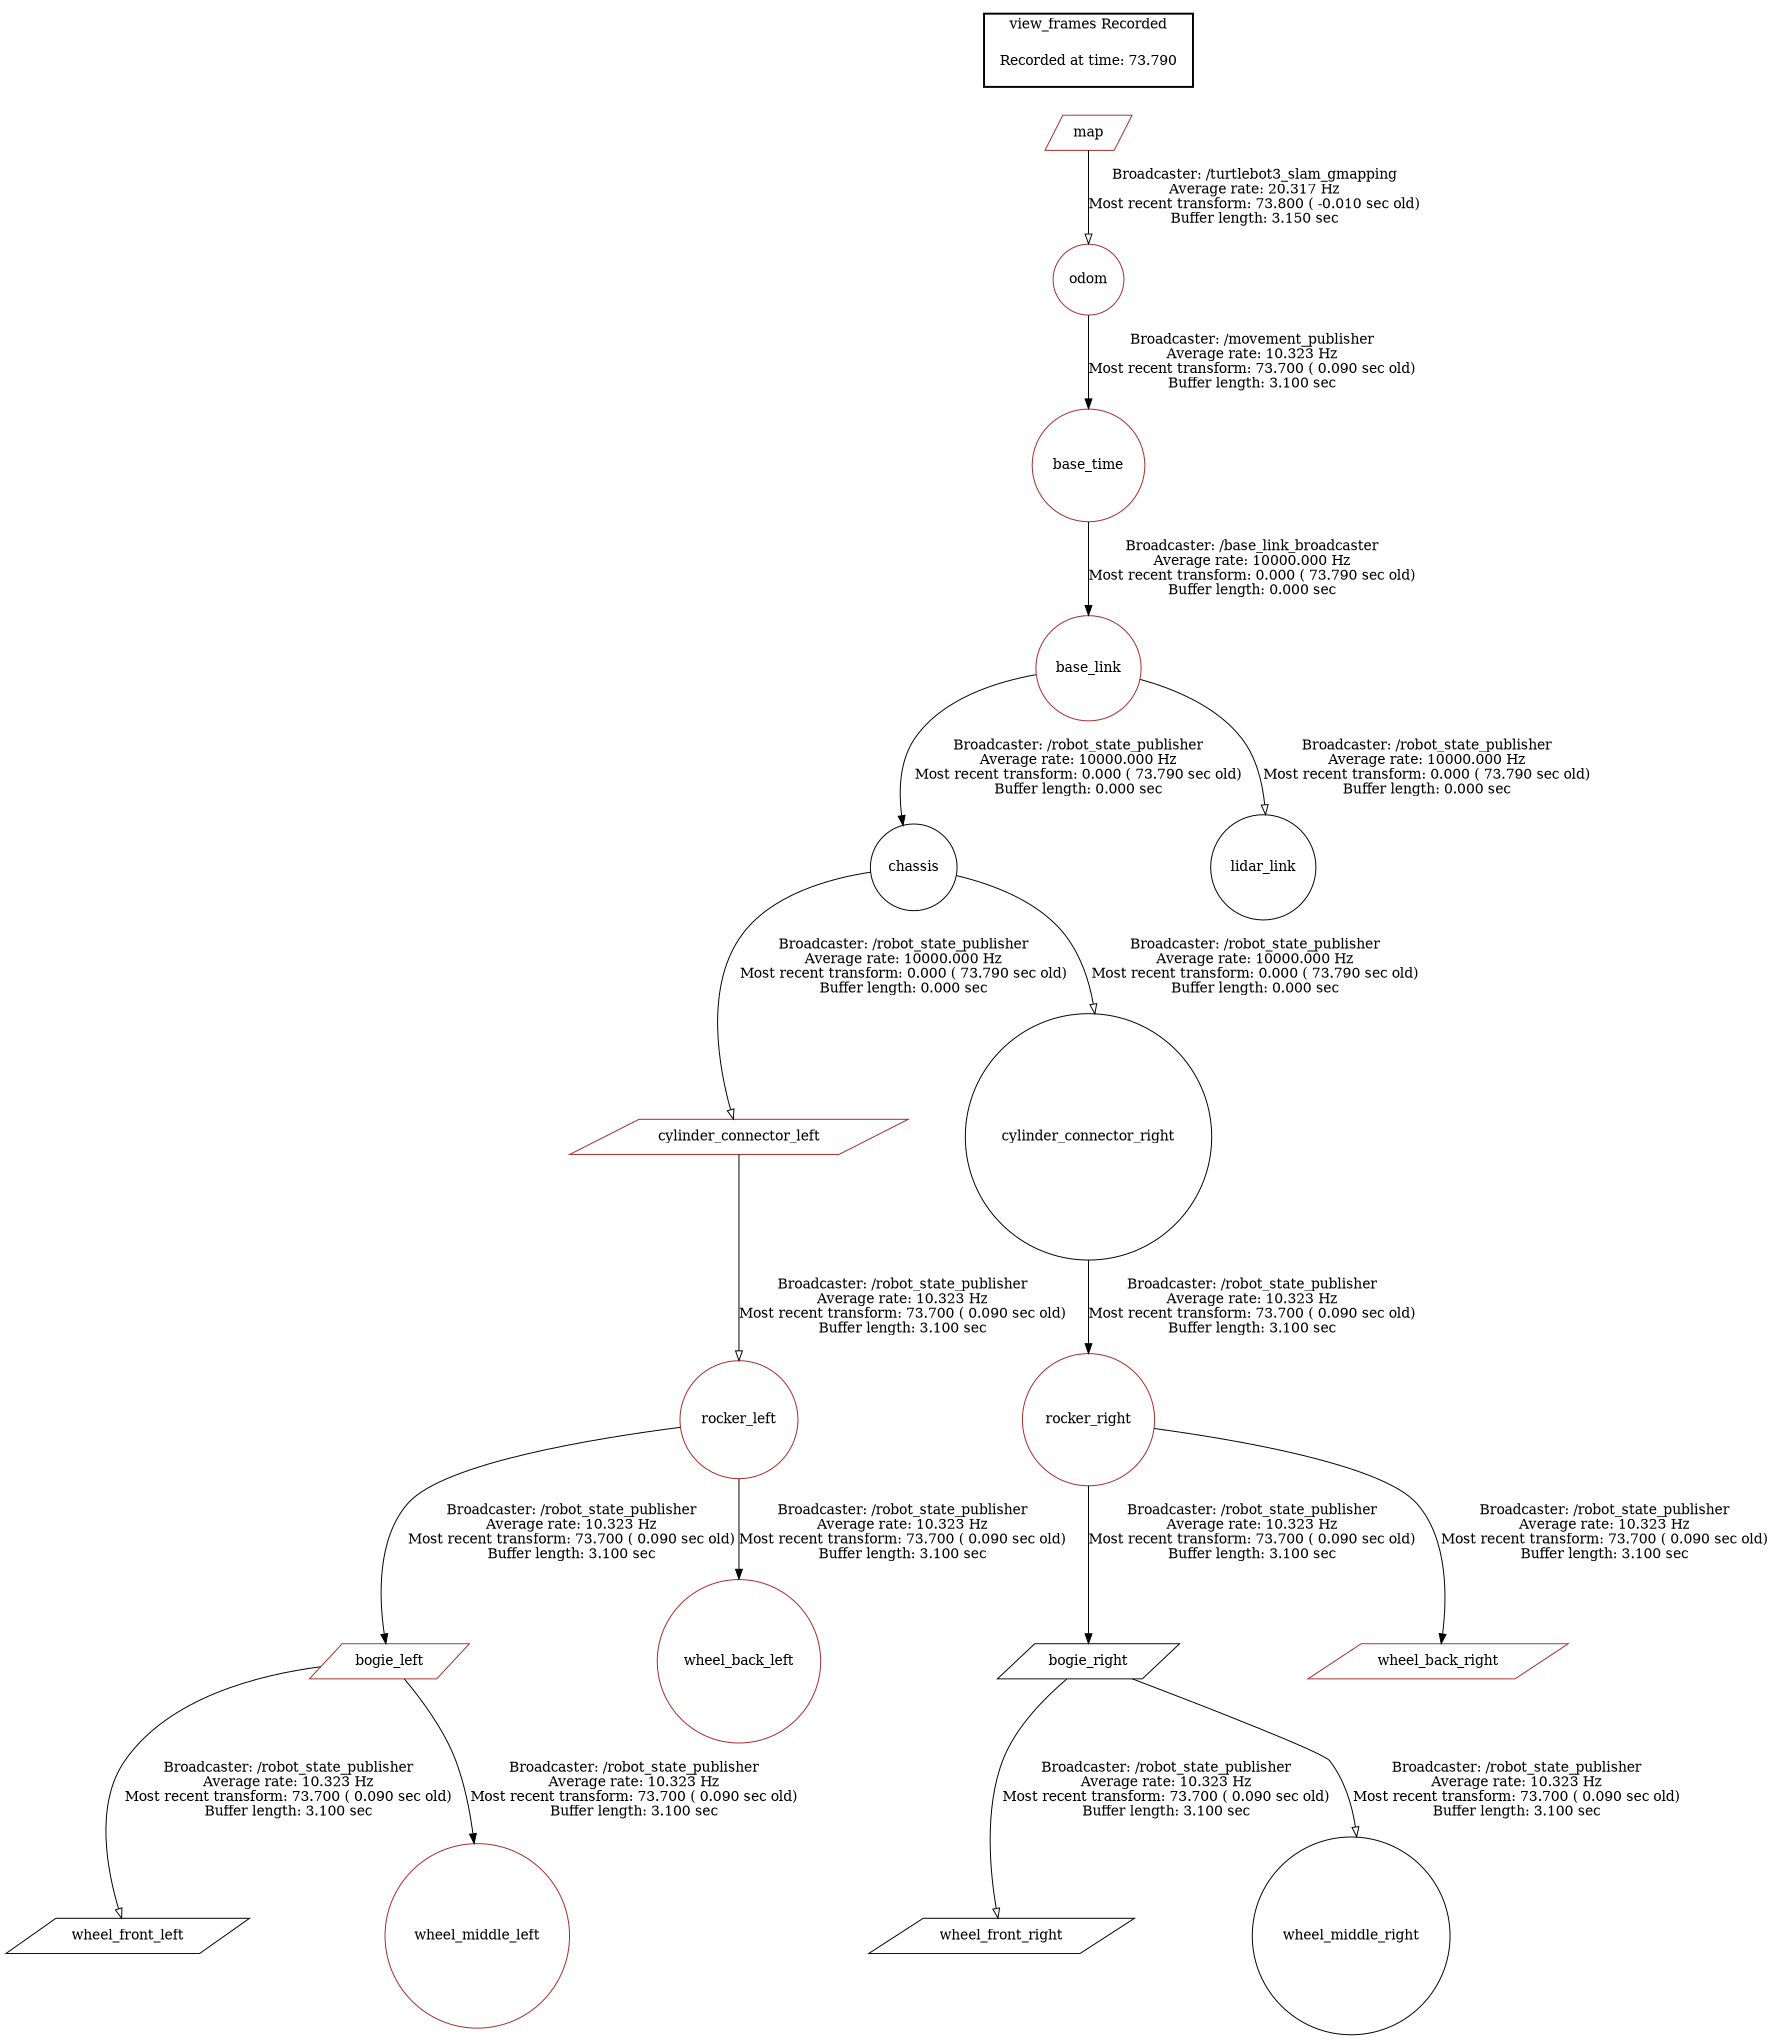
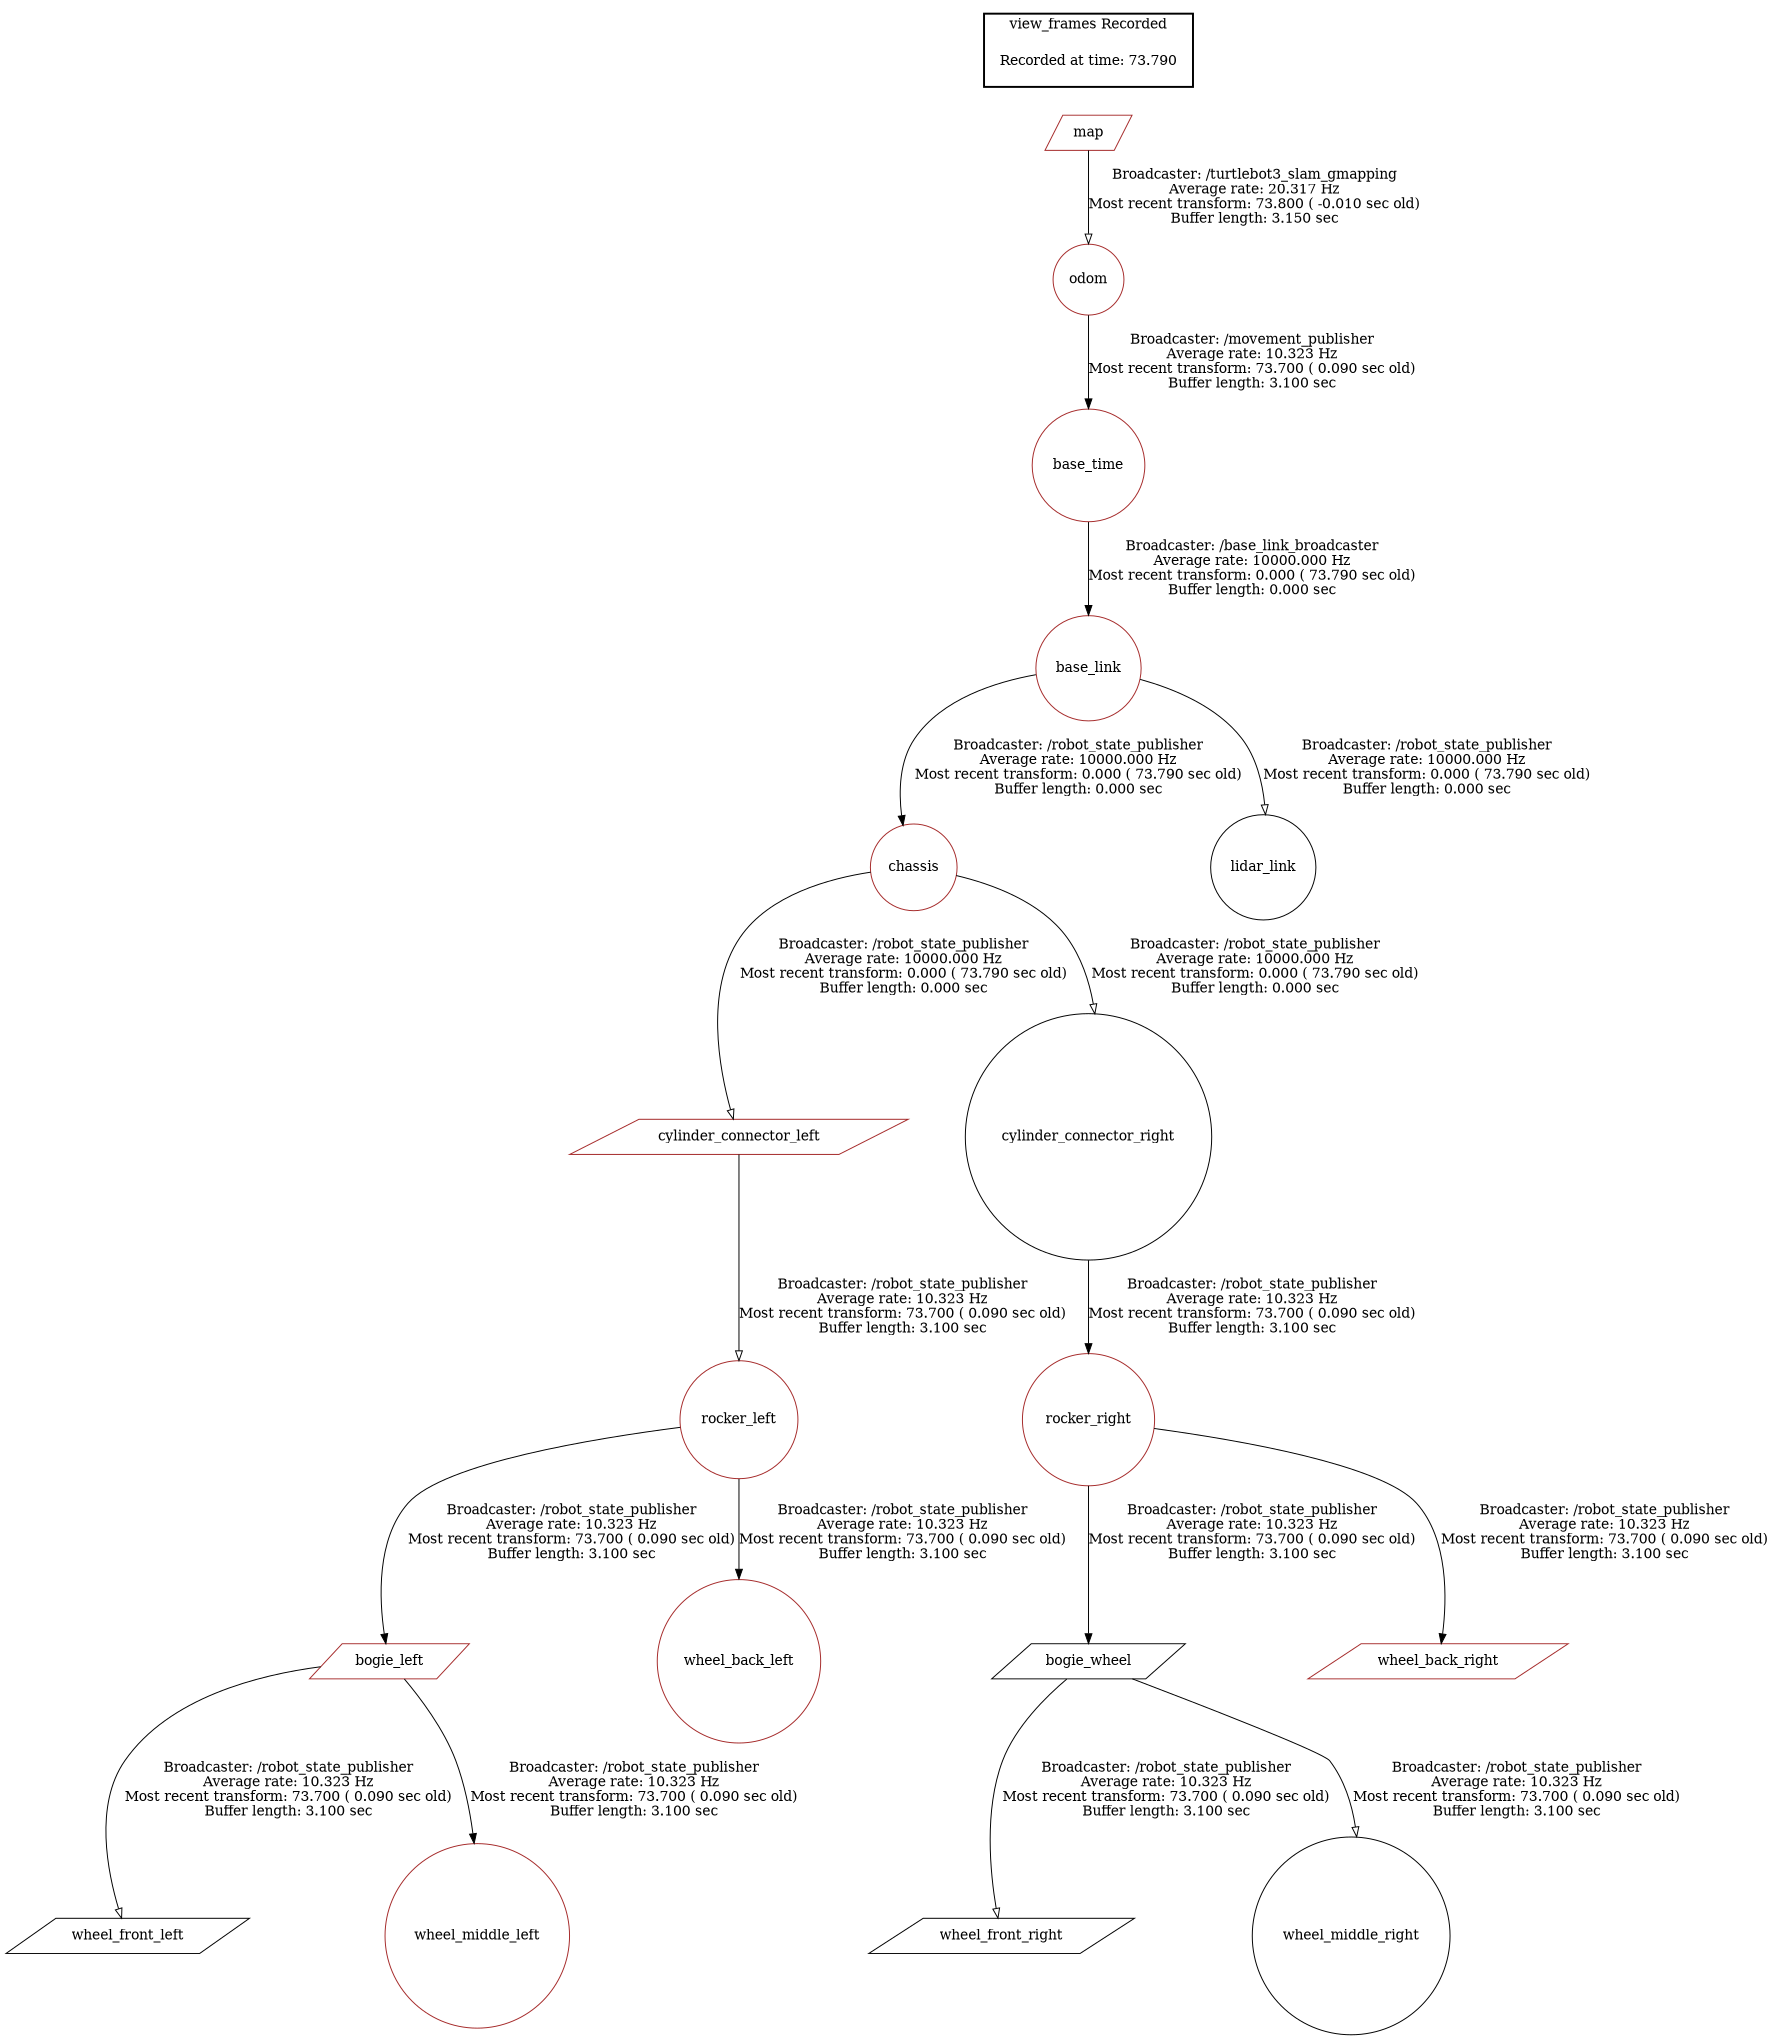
node "chassis": color black -> brown
node "bogie_right": label "bogie_right" -> "bogie_wheel"
